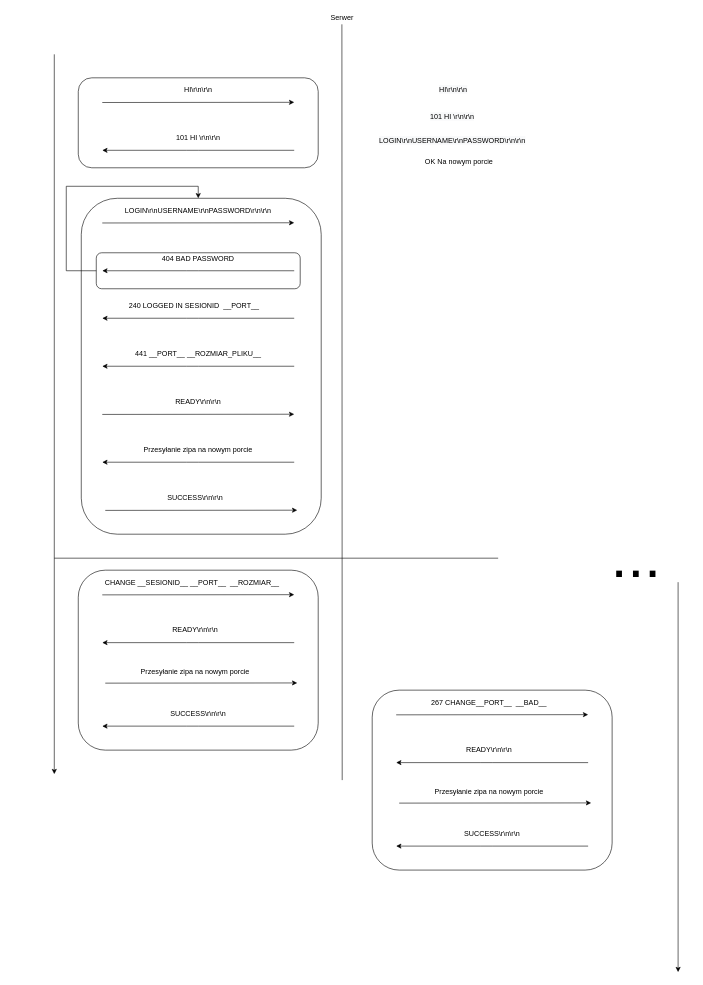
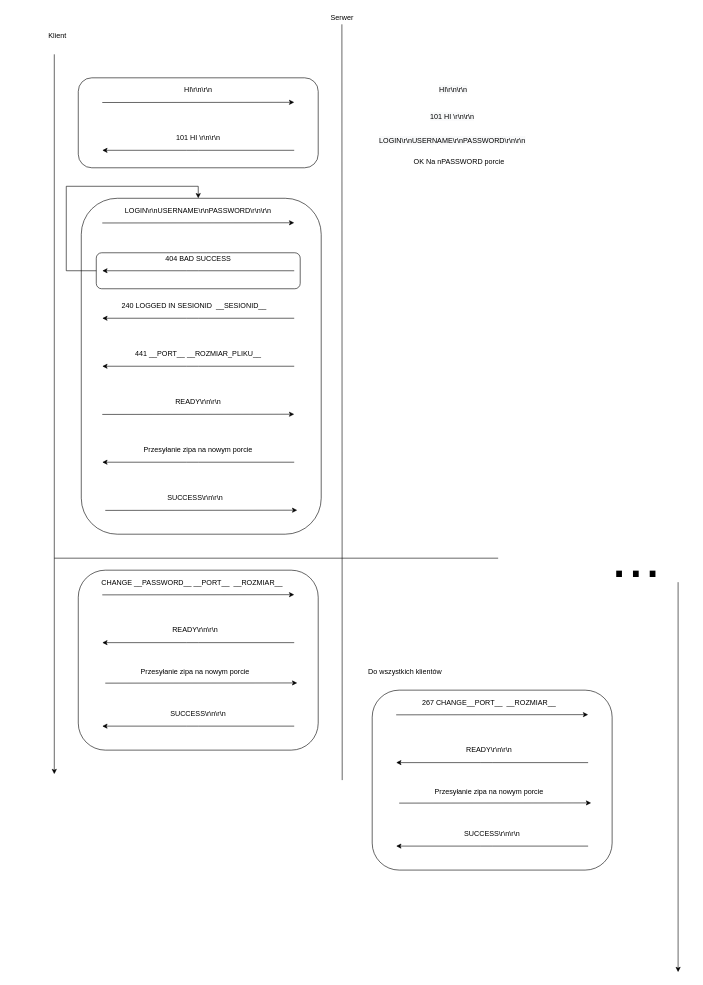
node "Klient": added
node "OK Na nowym porcie": label "OK Na nowym porcie" -> "OK Na nPASSWORD porcie"
node "404 BAD PASSWORD": label "404 BAD PASSWORD" -> "404 BAD SUCCESS"
node "240 LOGGED IN SESIONID __PORT__": label "240 LOGGED IN SESIONID __PORT__" -> "240 LOGGED IN SESIONID __SESIONID__"
node "CHANGE __SESIONID__ __PORT__ __ROZMIAR__": label "CHANGE __SESIONID__ __PORT__ __ROZMIAR__" -> "CHANGE __PASSWORD__ __PORT__ __ROZMIAR__"
node "Do wszystkich klientów": added
node "267 CHANGE__PORT__ __BAD__": label "267 CHANGE__PORT__ __BAD__" -> "267 CHANGE__PORT__ __ROZMIAR__"
